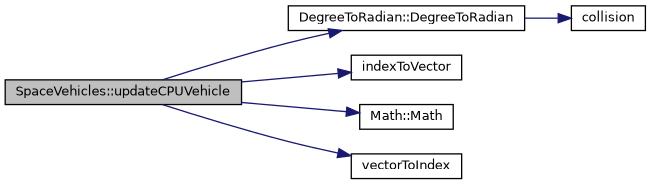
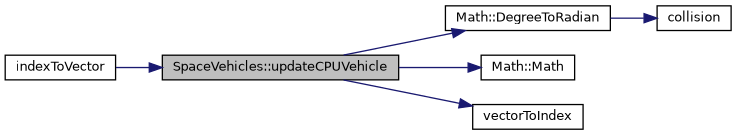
node "DegreeToRadian::DegreeToRadian": label "DegreeToRadian::DegreeToRadian" -> "Math::DegreeToRadian"
edge "SpaceVehicles::updateCPUVehicle" -> "indexToVector": reversed
